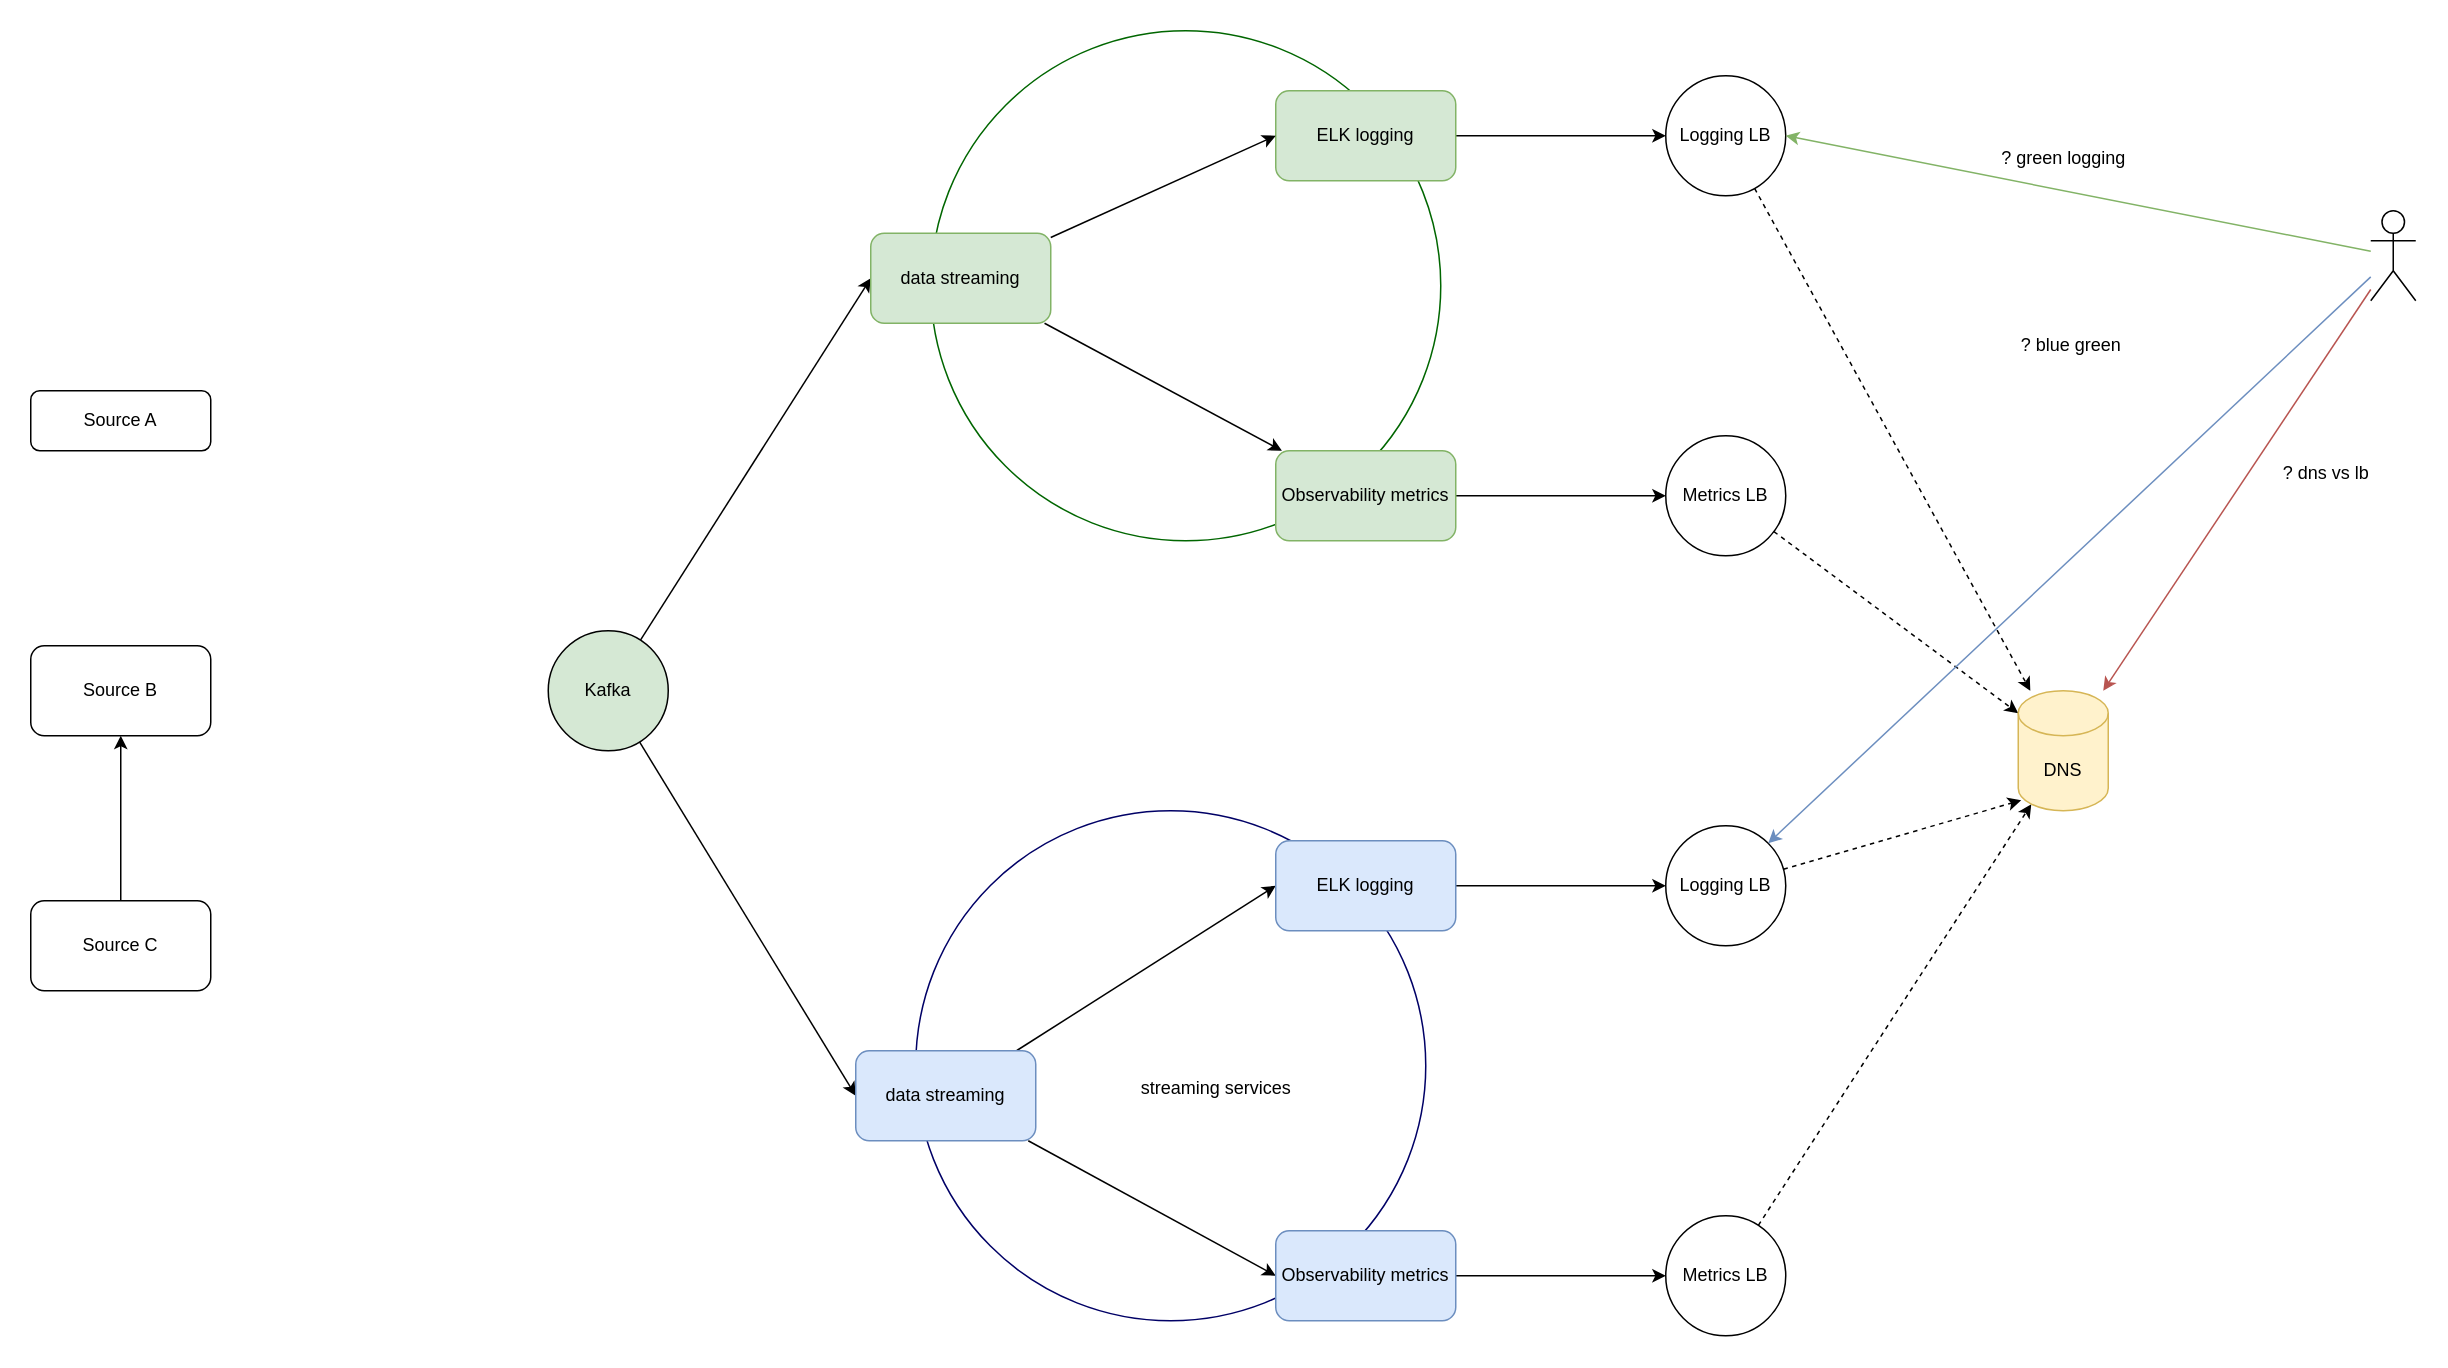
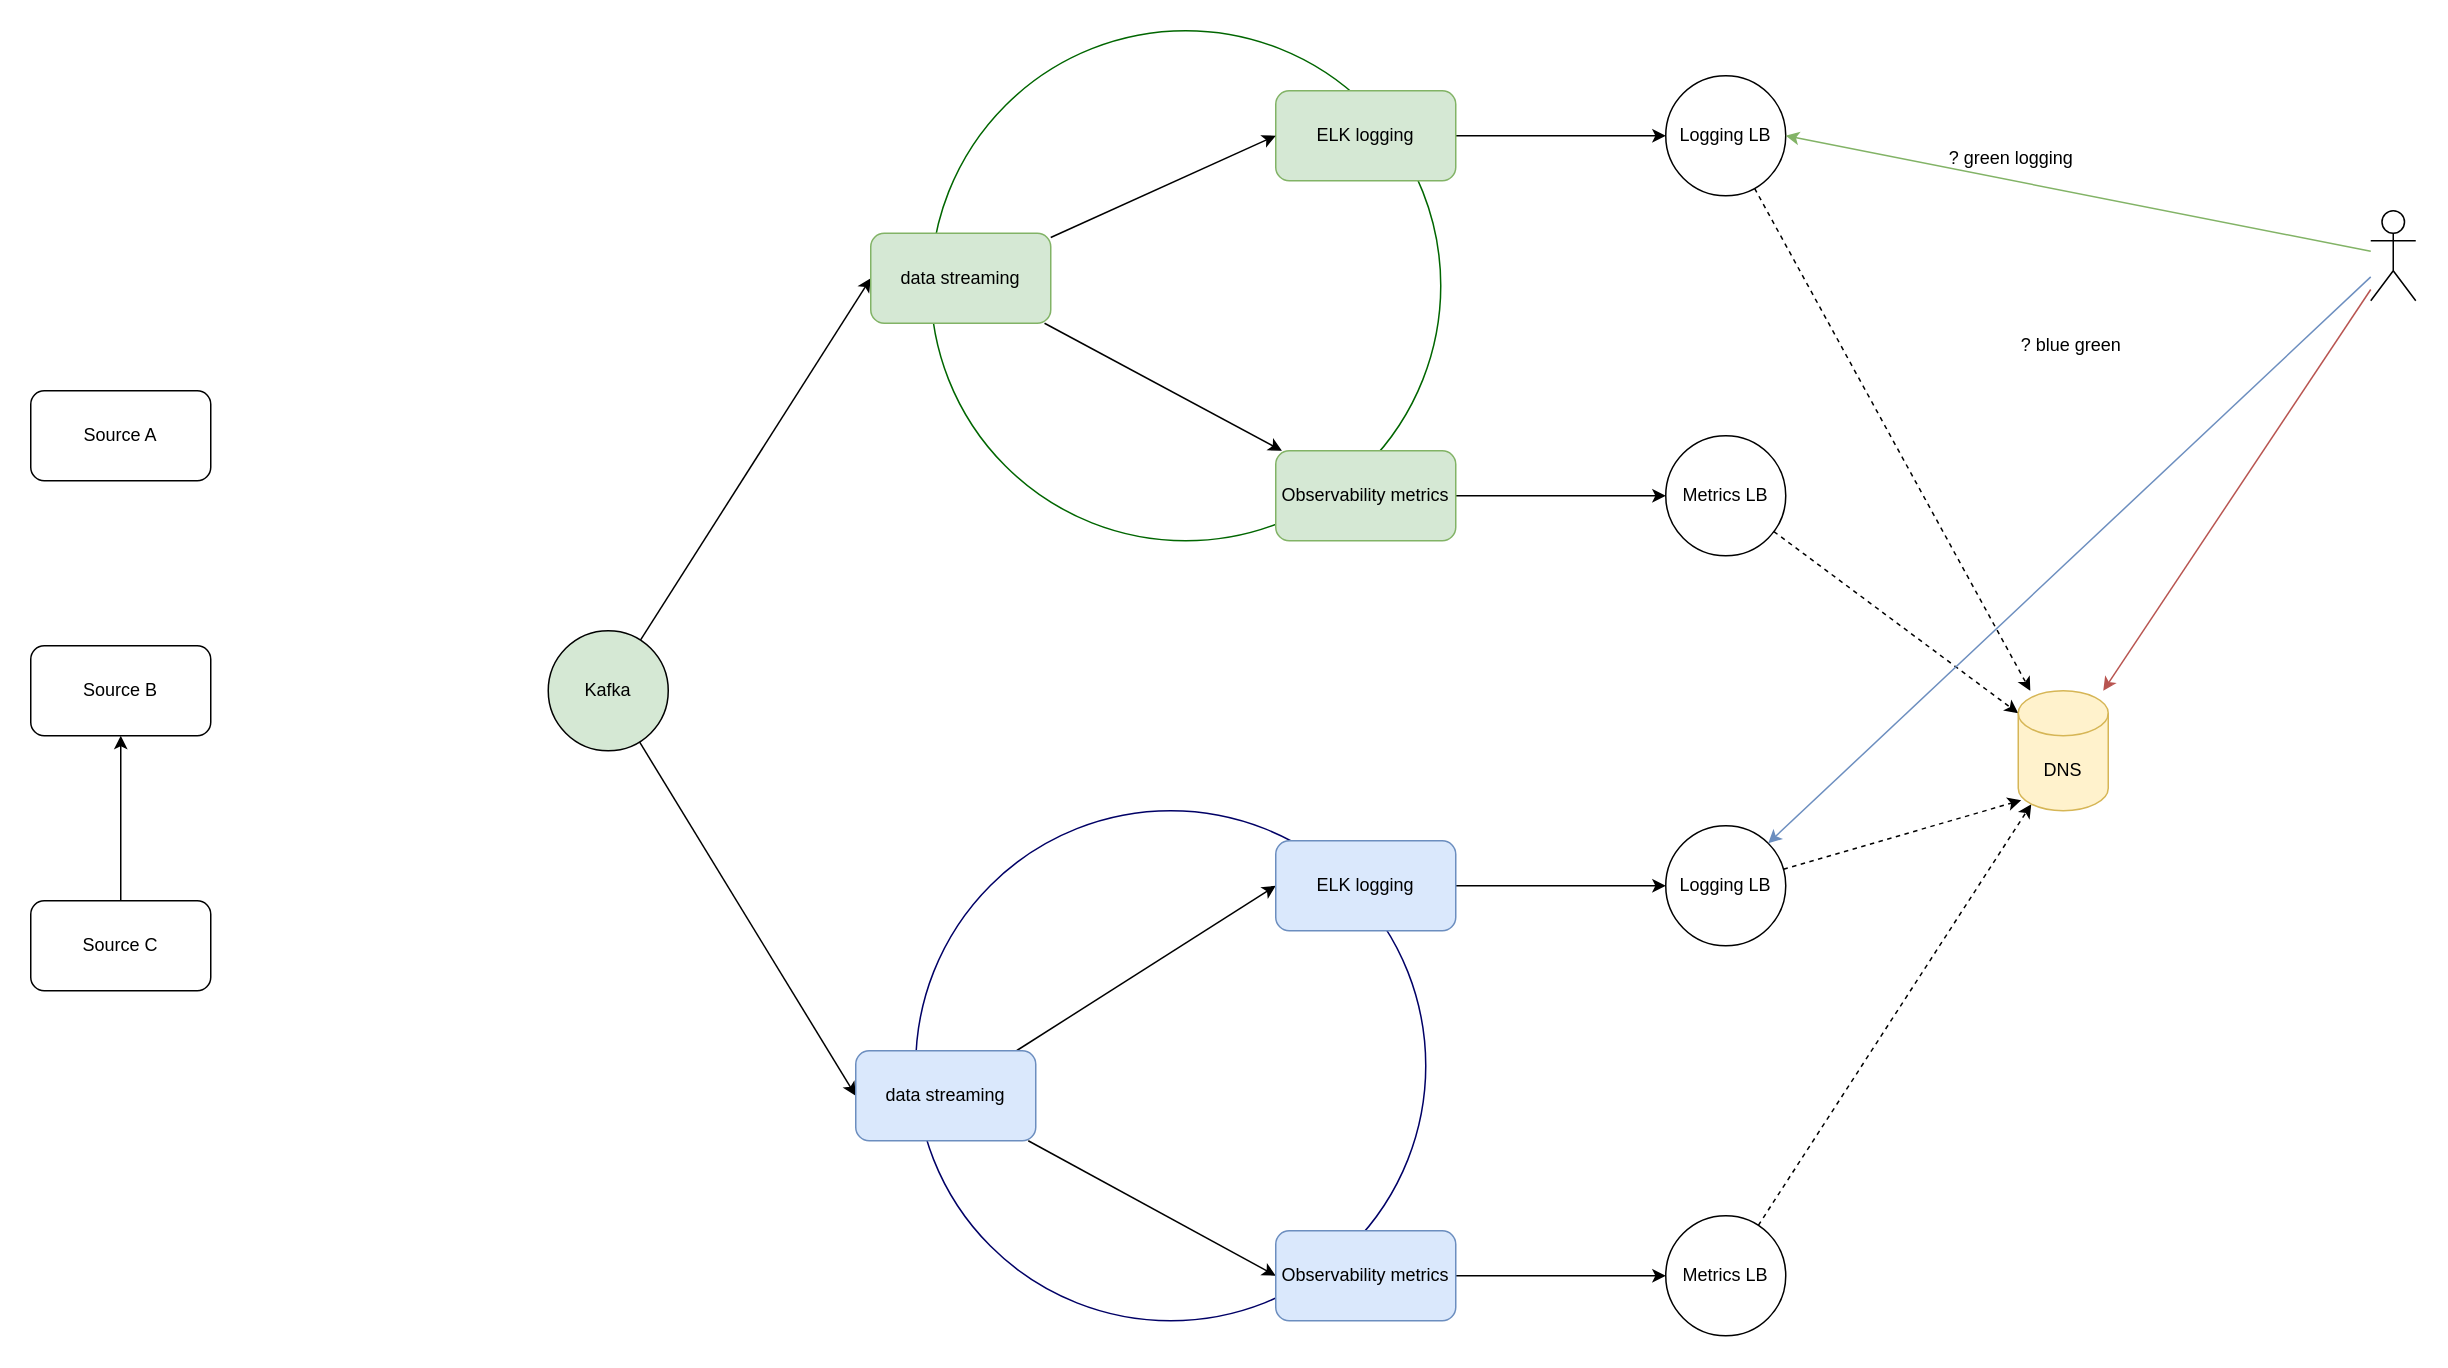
node "? green logging": moved (2063, 158) -> (2011, 158)
node "Source A": size 180x60 -> 180x90
node "? dns vs lb": removed
node "streaming services": removed
